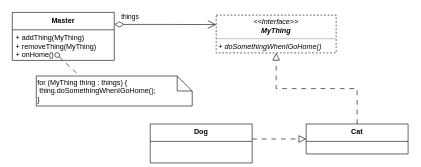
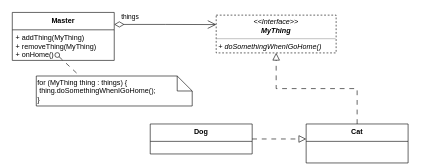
node "Cat": size 102x30 -> 102x39
node "Dog": size 102x39 -> 102x30
